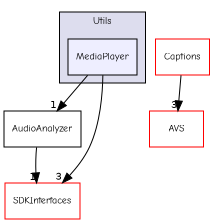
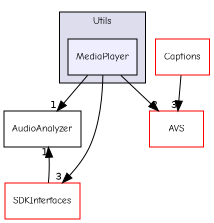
edge "MediaPlayer" -> "AVS": added
edge "AudioAnalyzer" -> "SDKInterfaces": reversed
